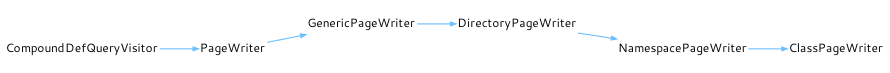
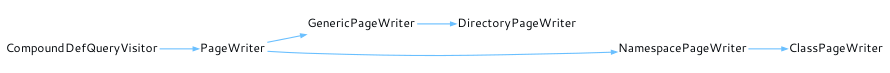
edge "DirectoryPageWriter" -> "NamespacePageWriter": now "PageWriter" -> "NamespacePageWriter"
